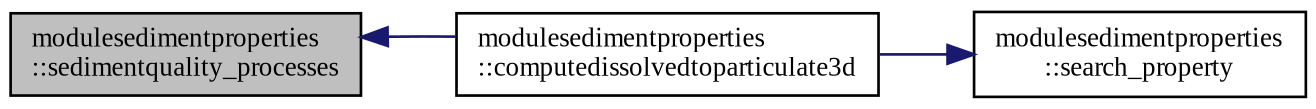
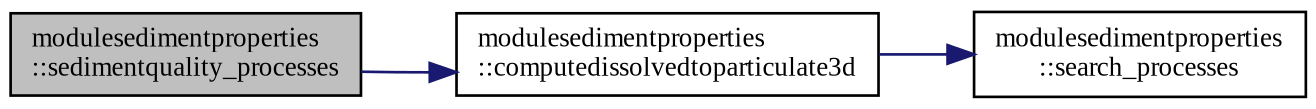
edge "modulesedimentproperties ::computedissolvedtoparticulate3d" -> "modulesedimentproperties ::sedimentquality_processes": reversed
node "modulesedimentproperties ::search_property": label "modulesedimentproperties ::search_property" -> "modulesedimentproperties ::search_processes"
